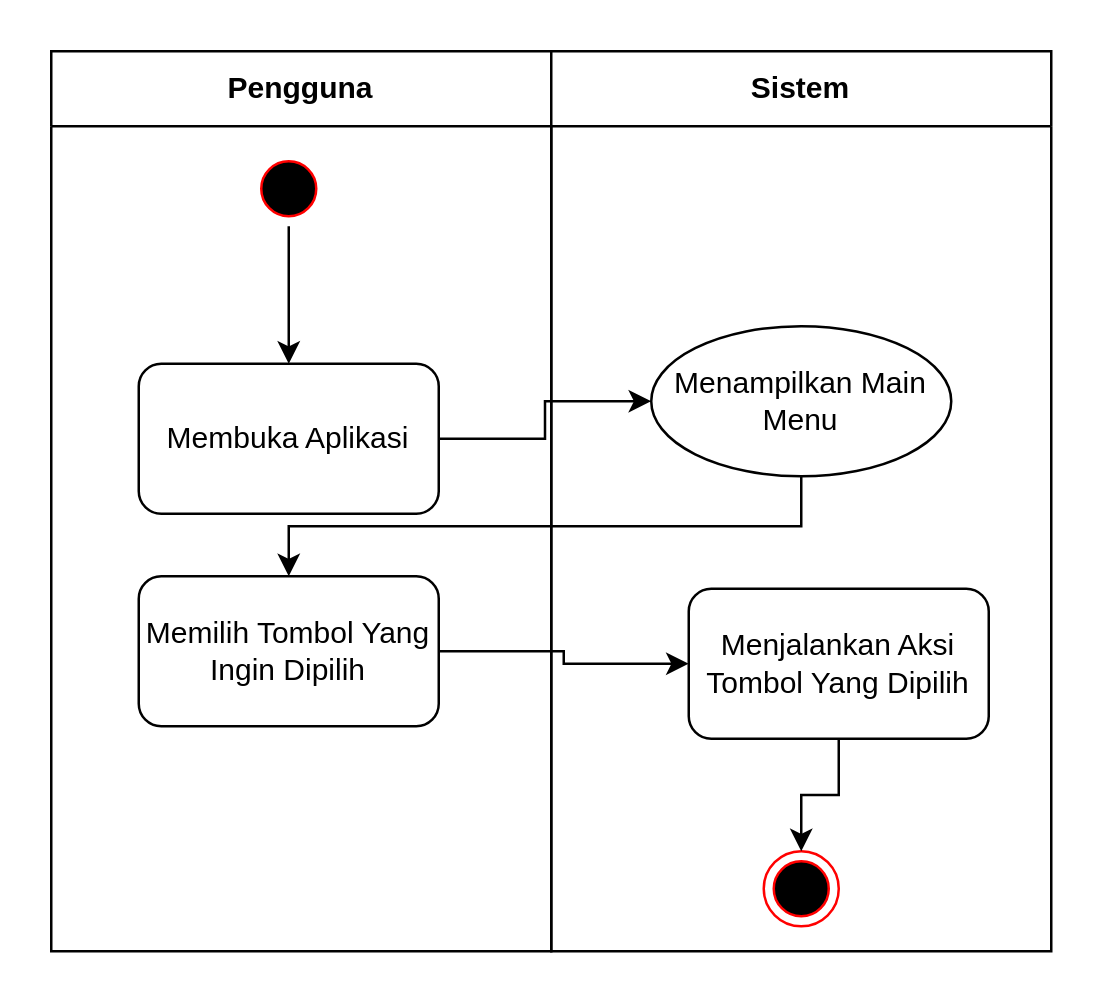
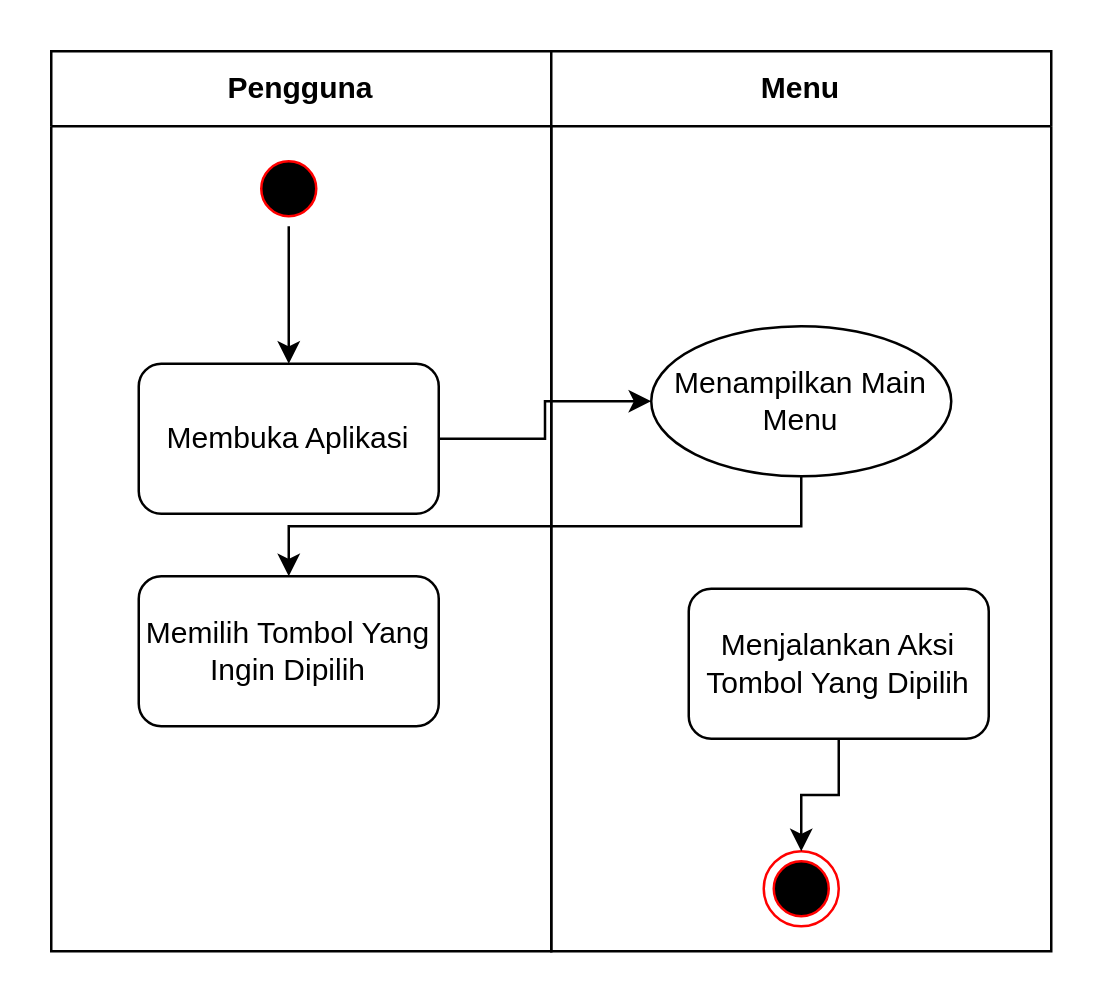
node "Sistem": label "Sistem" -> "Menu"
edge "Memilih Tombol Yang Ingin Dipilih" -> "Menjalankan Aksi Tombol Yang Dipilih": removed
